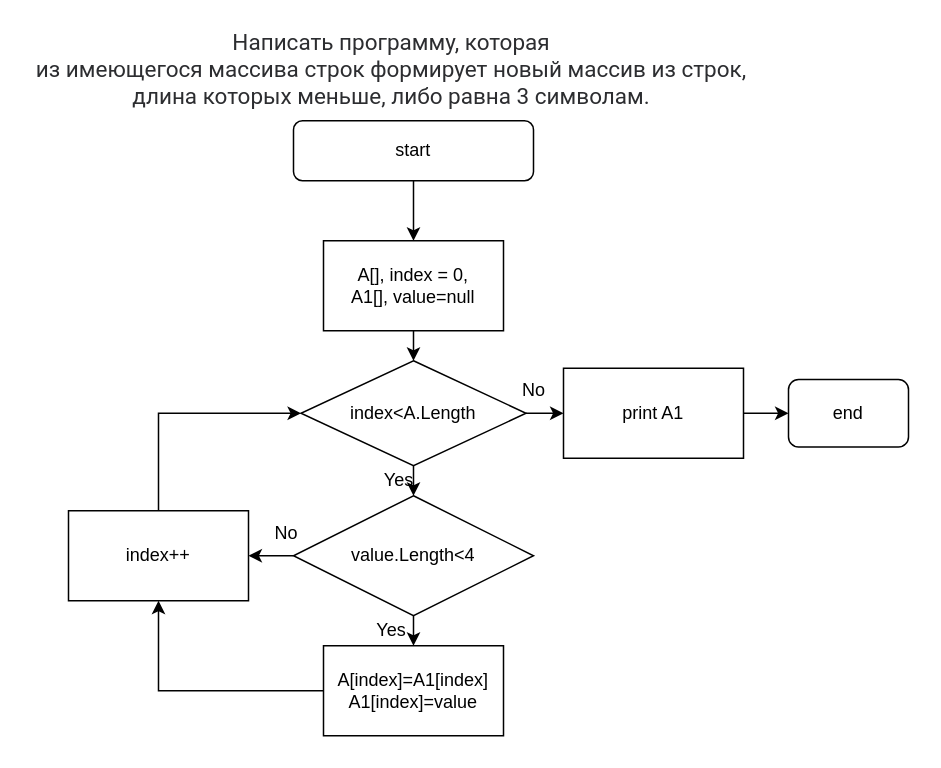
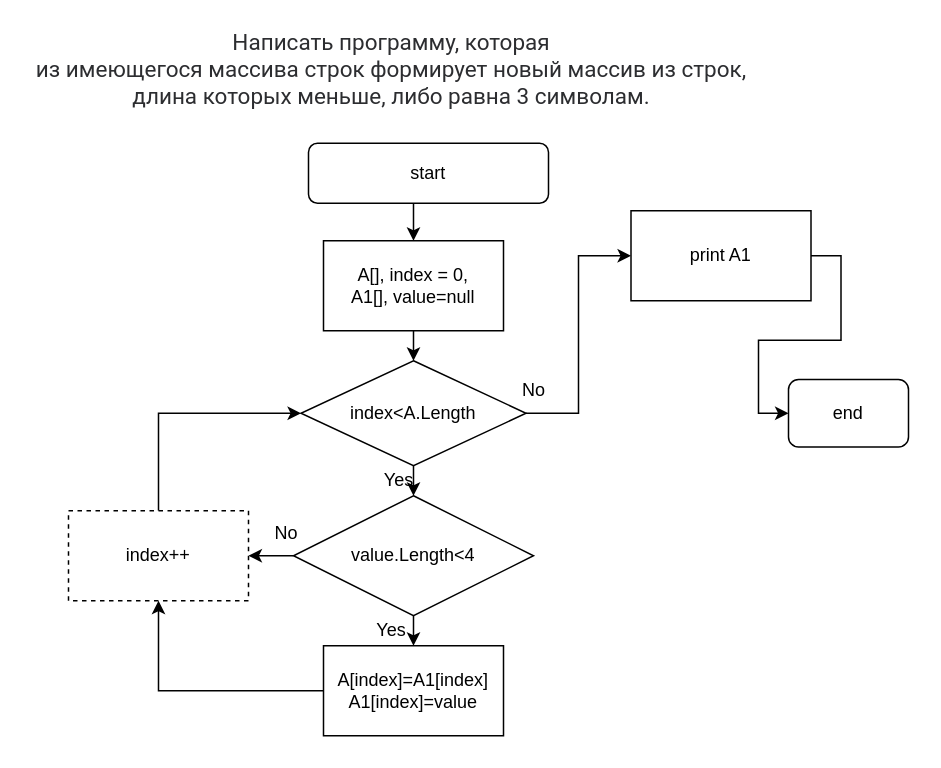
node "start": moved (413, 151) -> (428, 173)
node "print A1": moved (653, 413) -> (721, 256)
node "index++": style solid -> dashed
